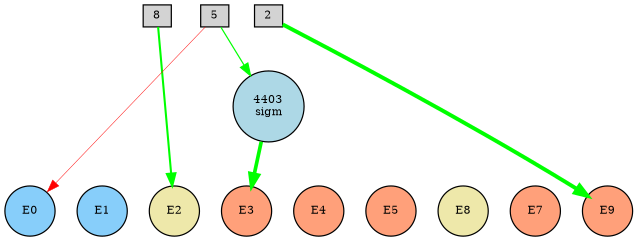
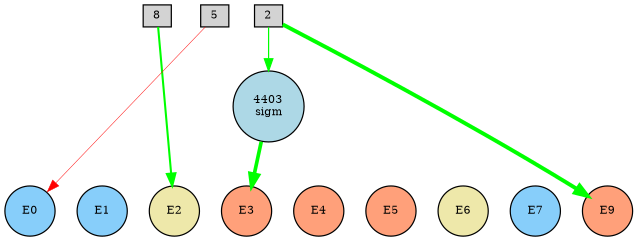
edge "5" -> "4403 sigm": now "2" -> "4403 sigm"
node "E8": label "E8" -> "E6"
node "E7": fillcolor lightsalmon -> lightskyblue
